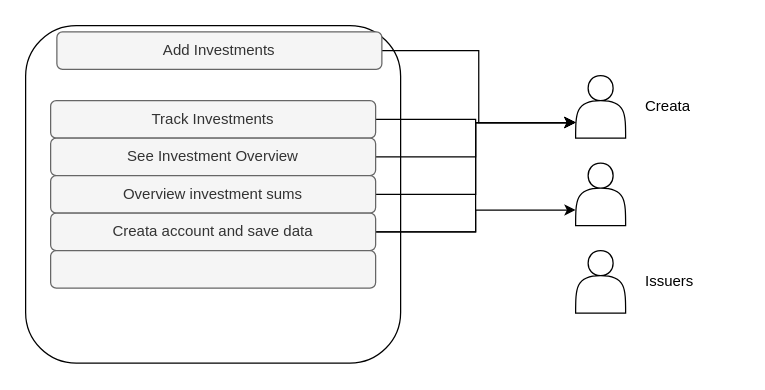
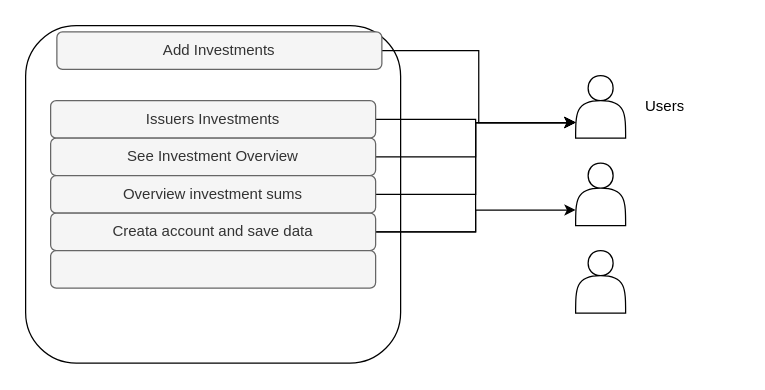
node "Creata": label "Creata" -> "Users"
node "Track Investments": label "Track Investments" -> "Issuers Investments"
node "Issuers": removed
